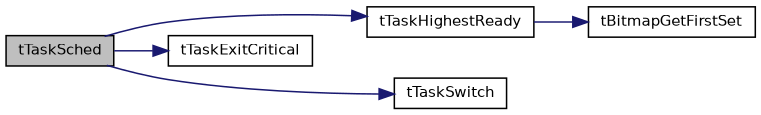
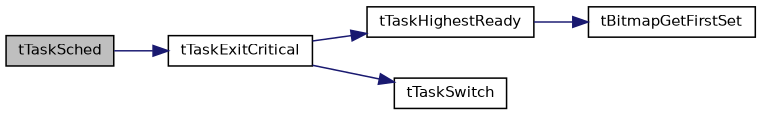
edge "tTaskSched" -> "tTaskHighestReady": now "tTaskExitCritical" -> "tTaskHighestReady"
edge "tTaskSched" -> "tTaskSwitch": now "tTaskExitCritical" -> "tTaskSwitch"
